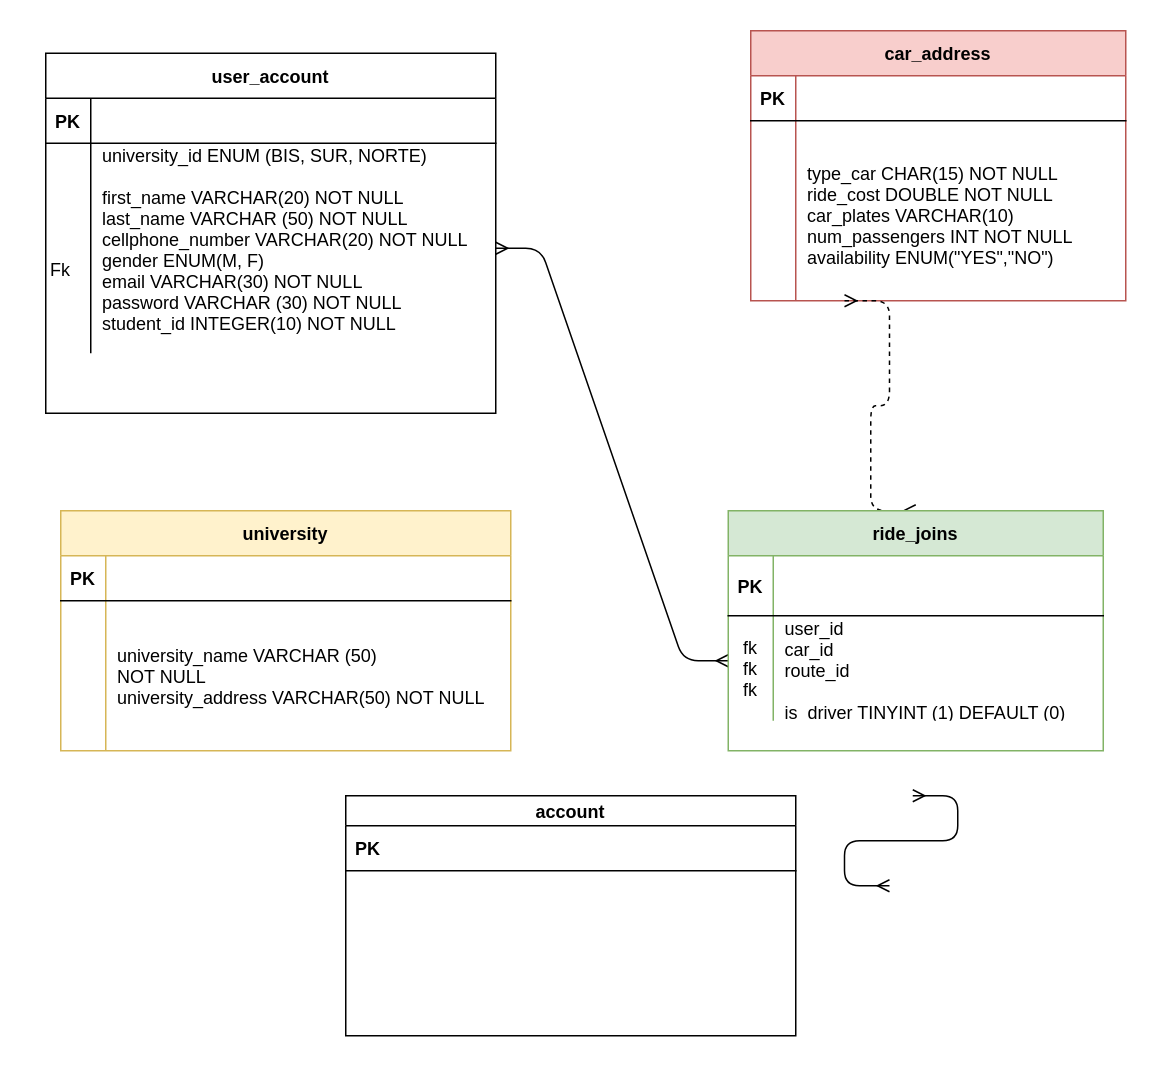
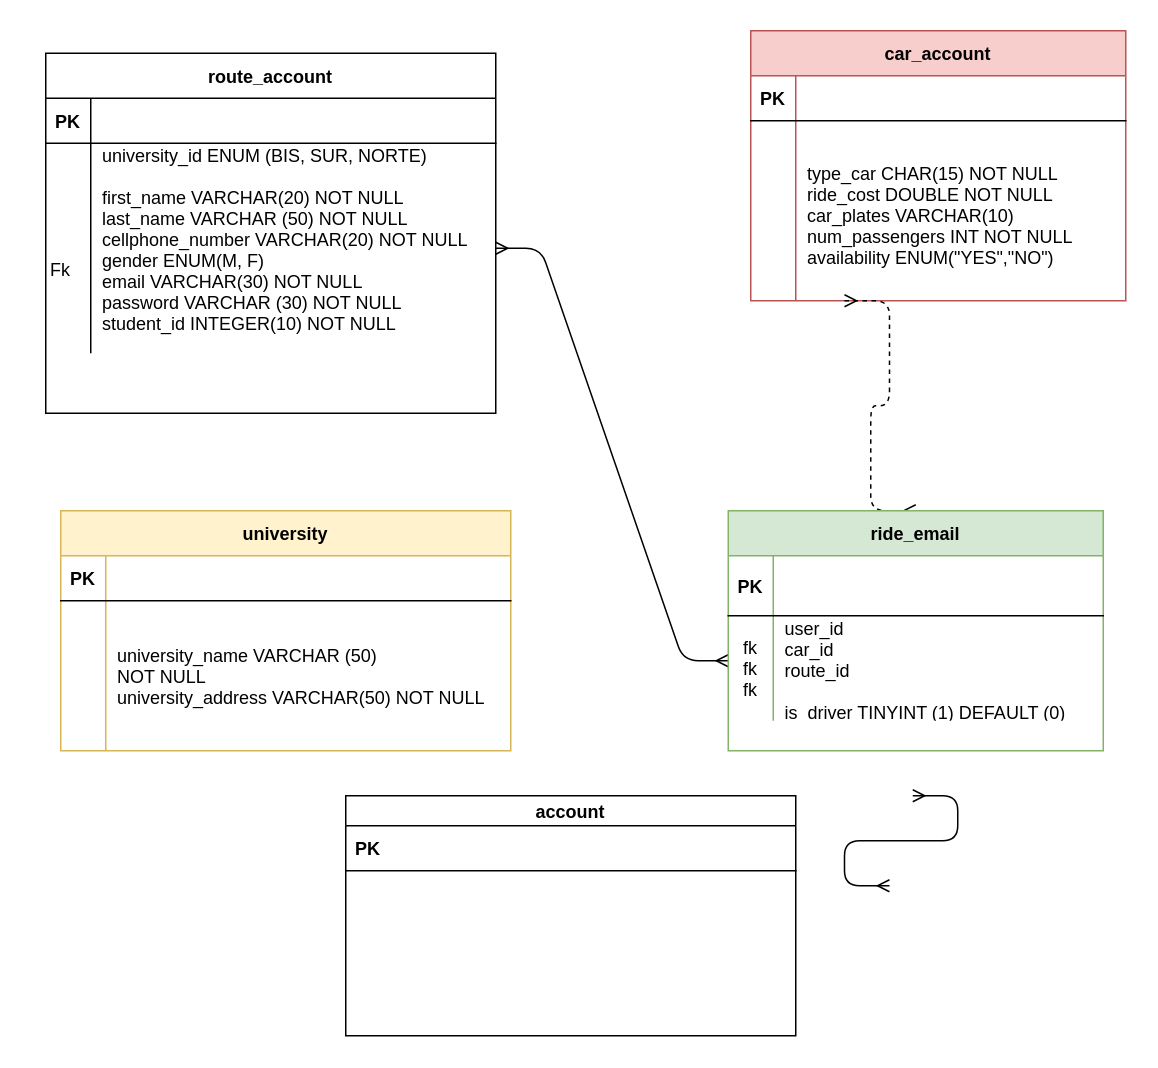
node "car_address": label "car_address" -> "car_account"
node "user_account": label "user_account" -> "route_account"
node "ride_joins": label "ride_joins" -> "ride_email"
